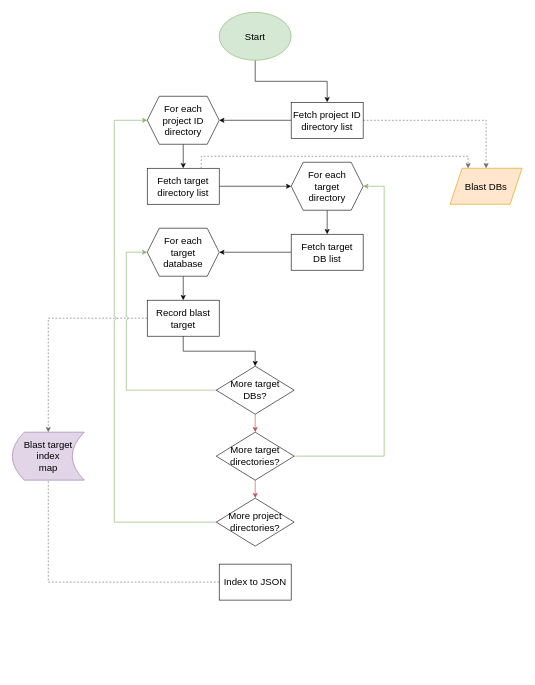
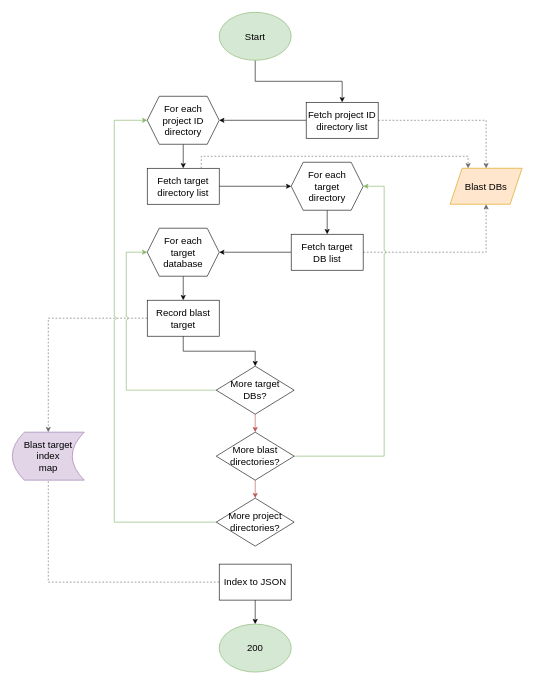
node "Fetch project ID directory list": moved (327, 120) -> (342, 120)
edge "Fetch target DB list" -> "Blast DBs": added
node "More target directories?": label "More target directories?" -> "More blast directories?"
edge "Index to JSON" -> "200": added
node "200": added
